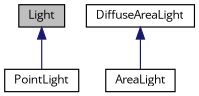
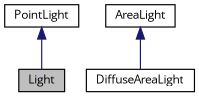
edge "PointLight" -> "Light": reversed
edge "AreaLight" -> "DiffuseAreaLight": reversed
